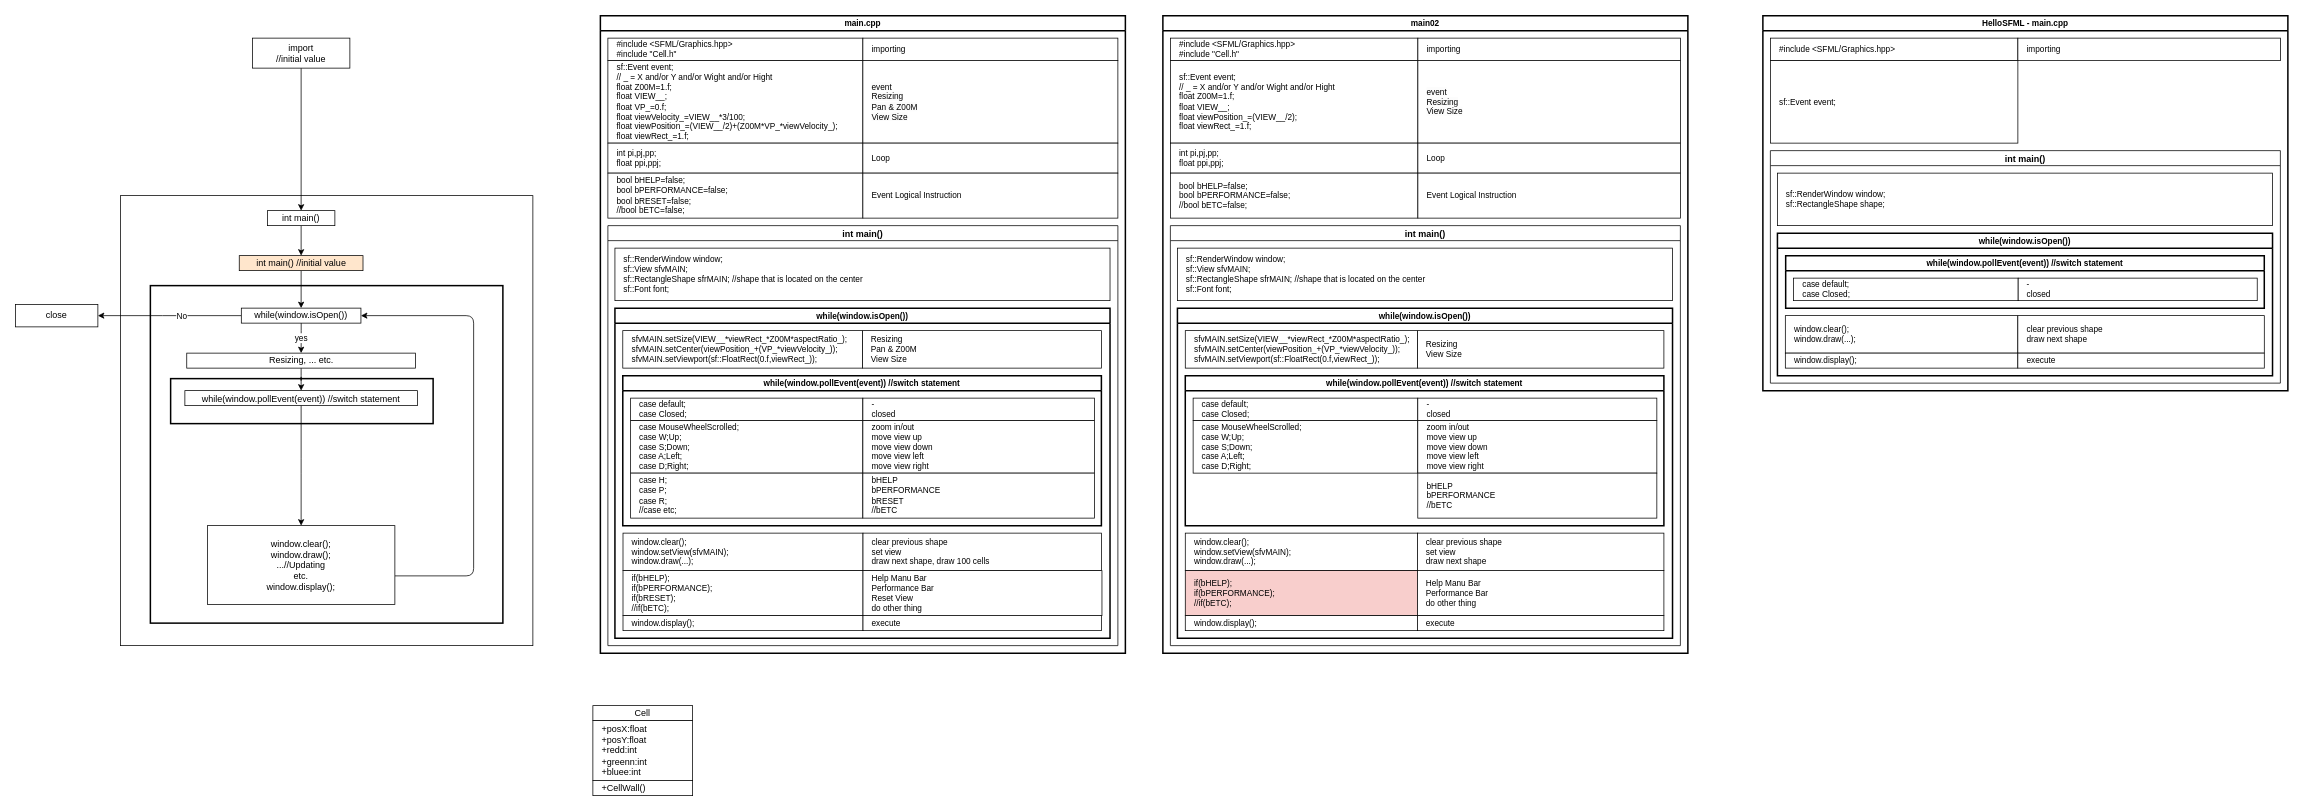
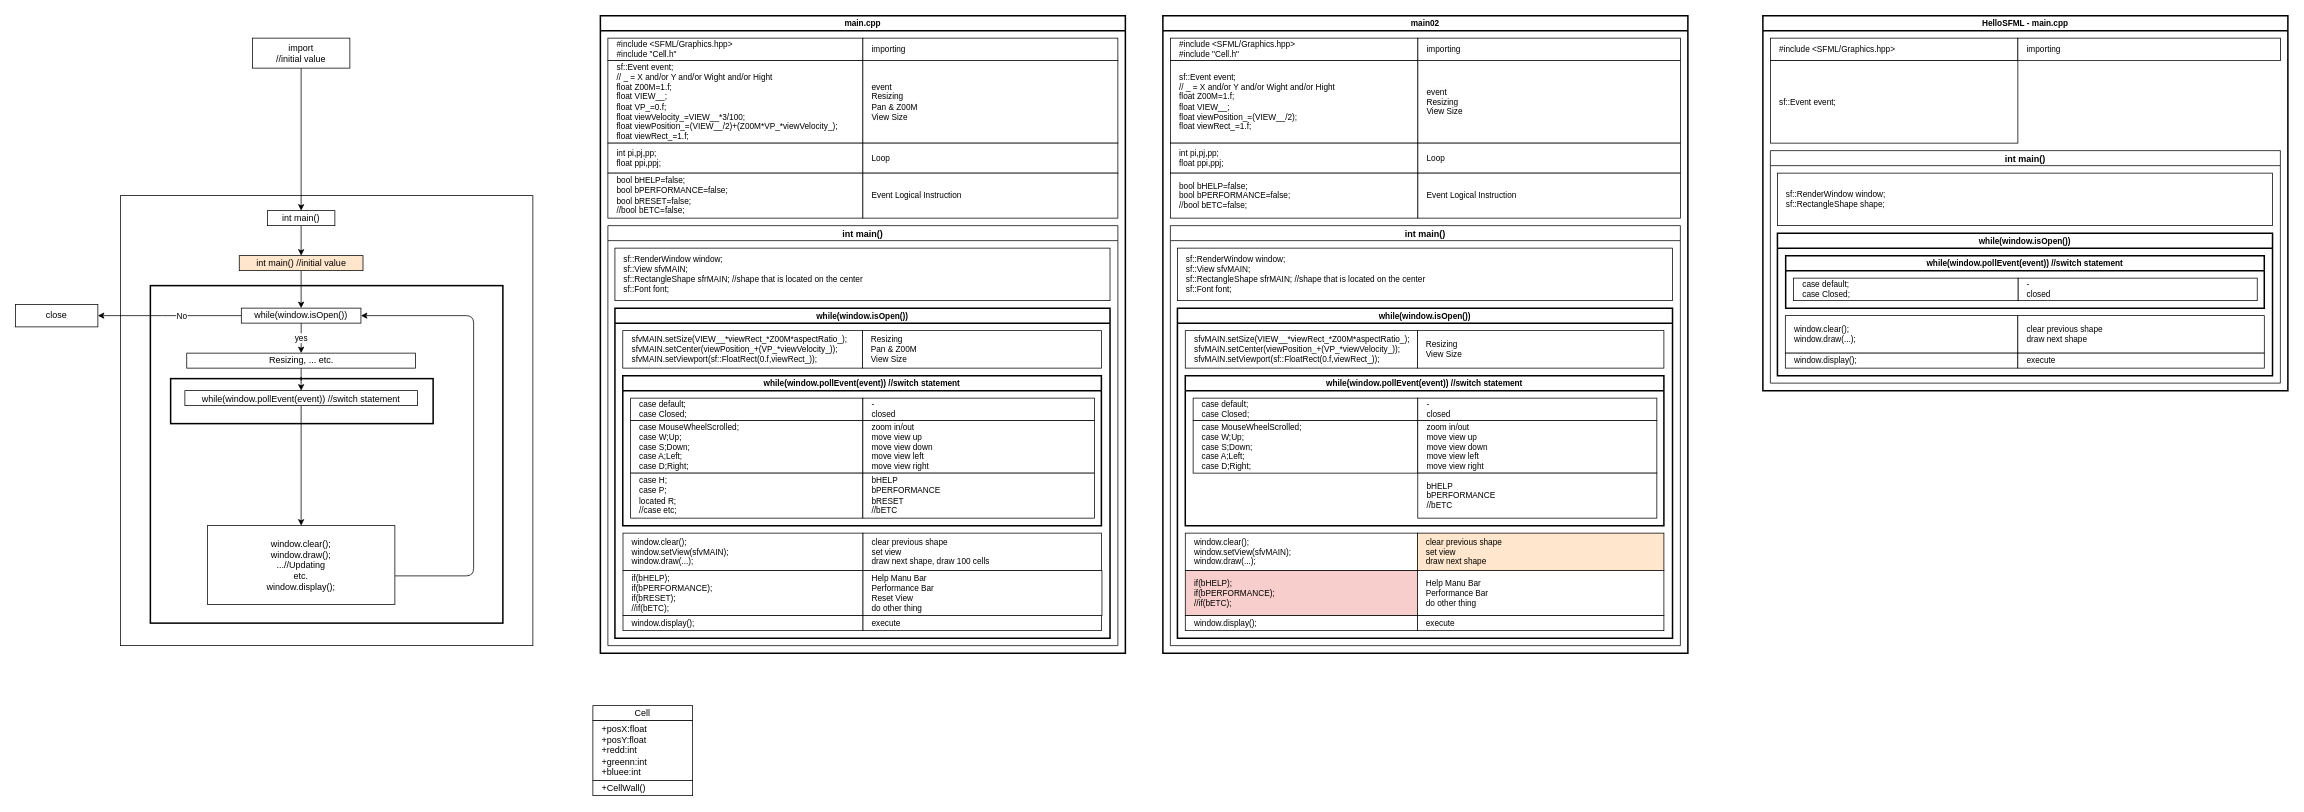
node "case H; case P; case R; //case etc;": label "case H; case P; case R; //case etc;" -> "case H; case P; located R; //case etc;"
node "clear previous shape set view draw next shape": fillcolor #ffffff -> #ffe6cc
